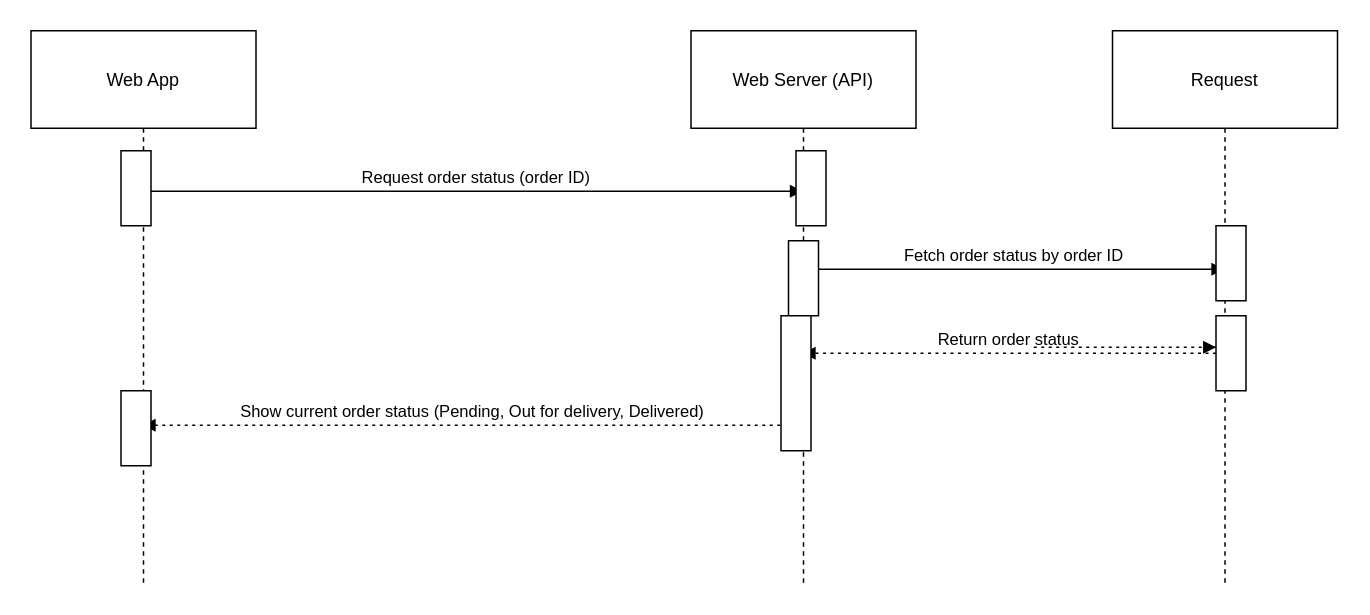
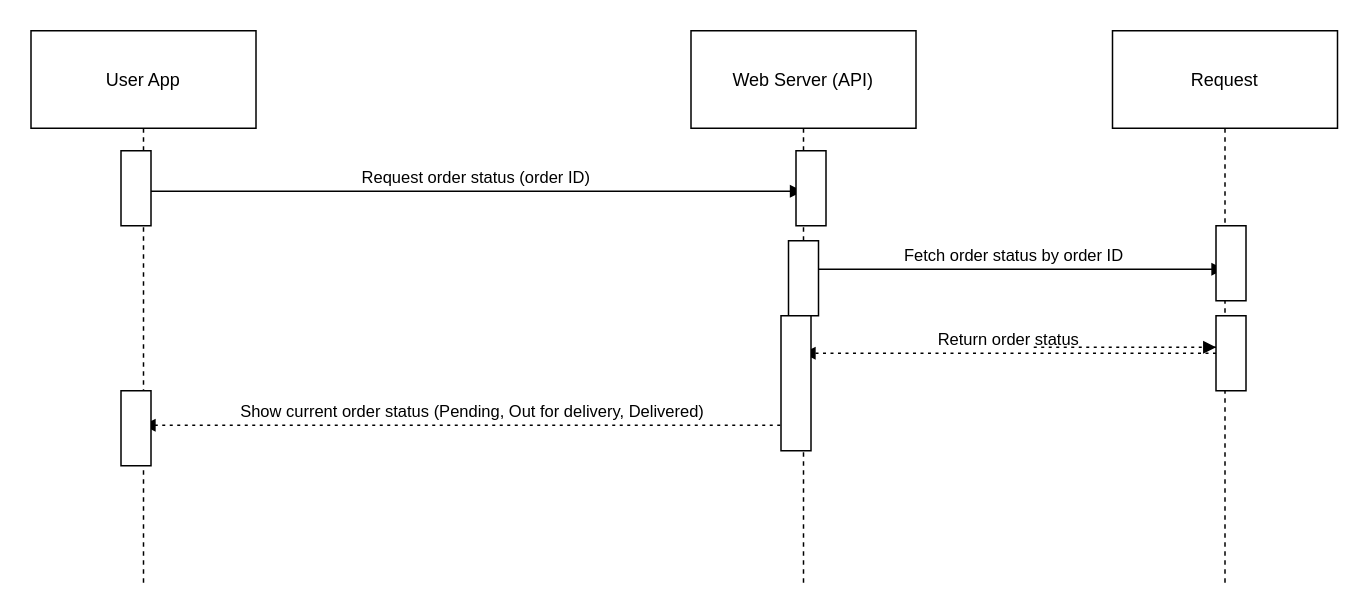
node "Web App": label "Web App" -> "User App"
